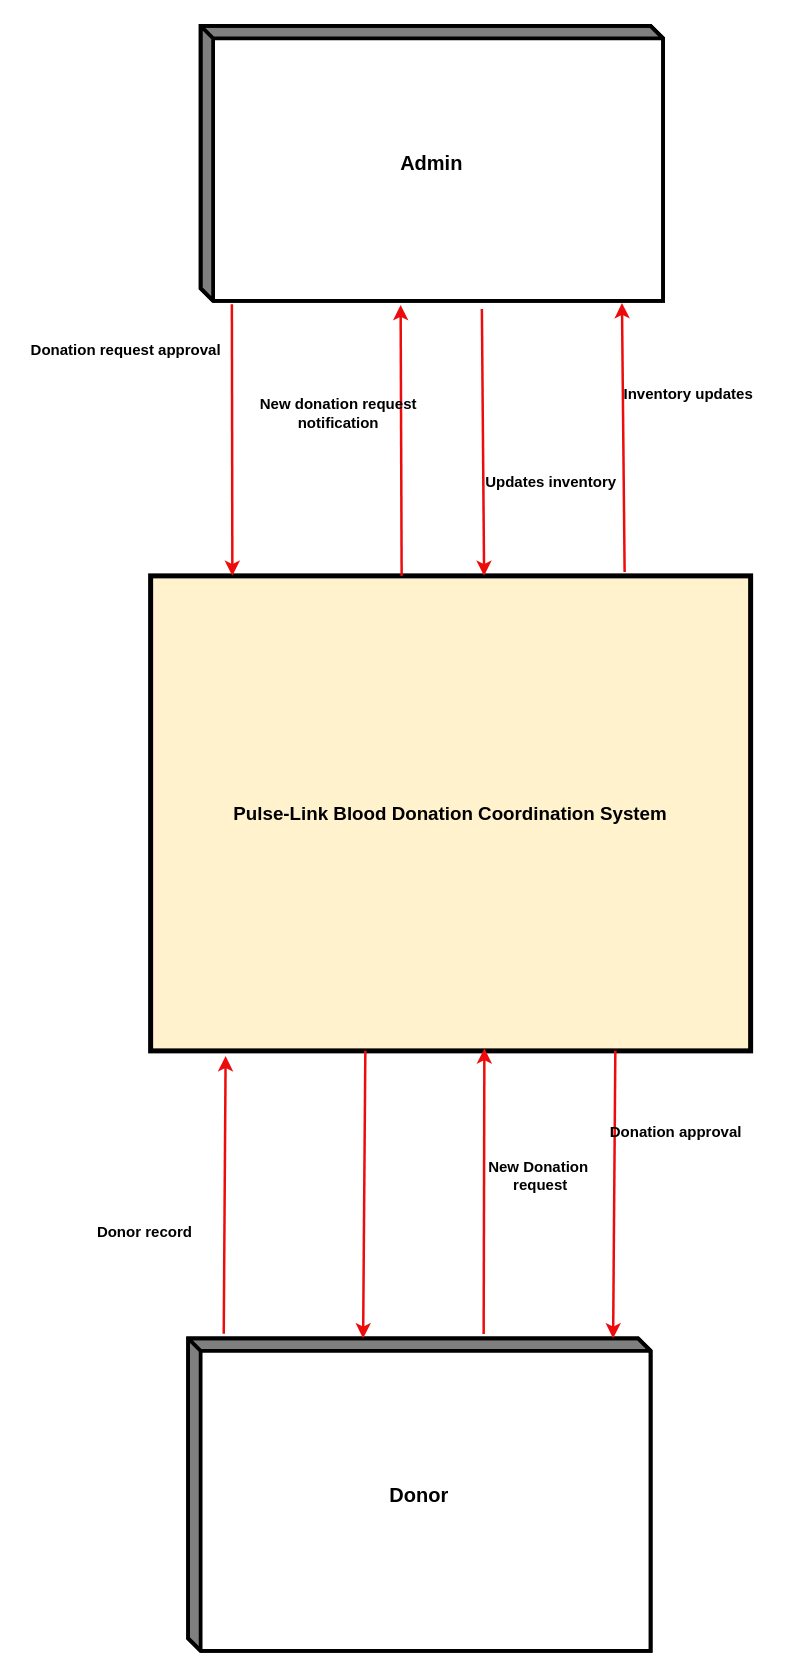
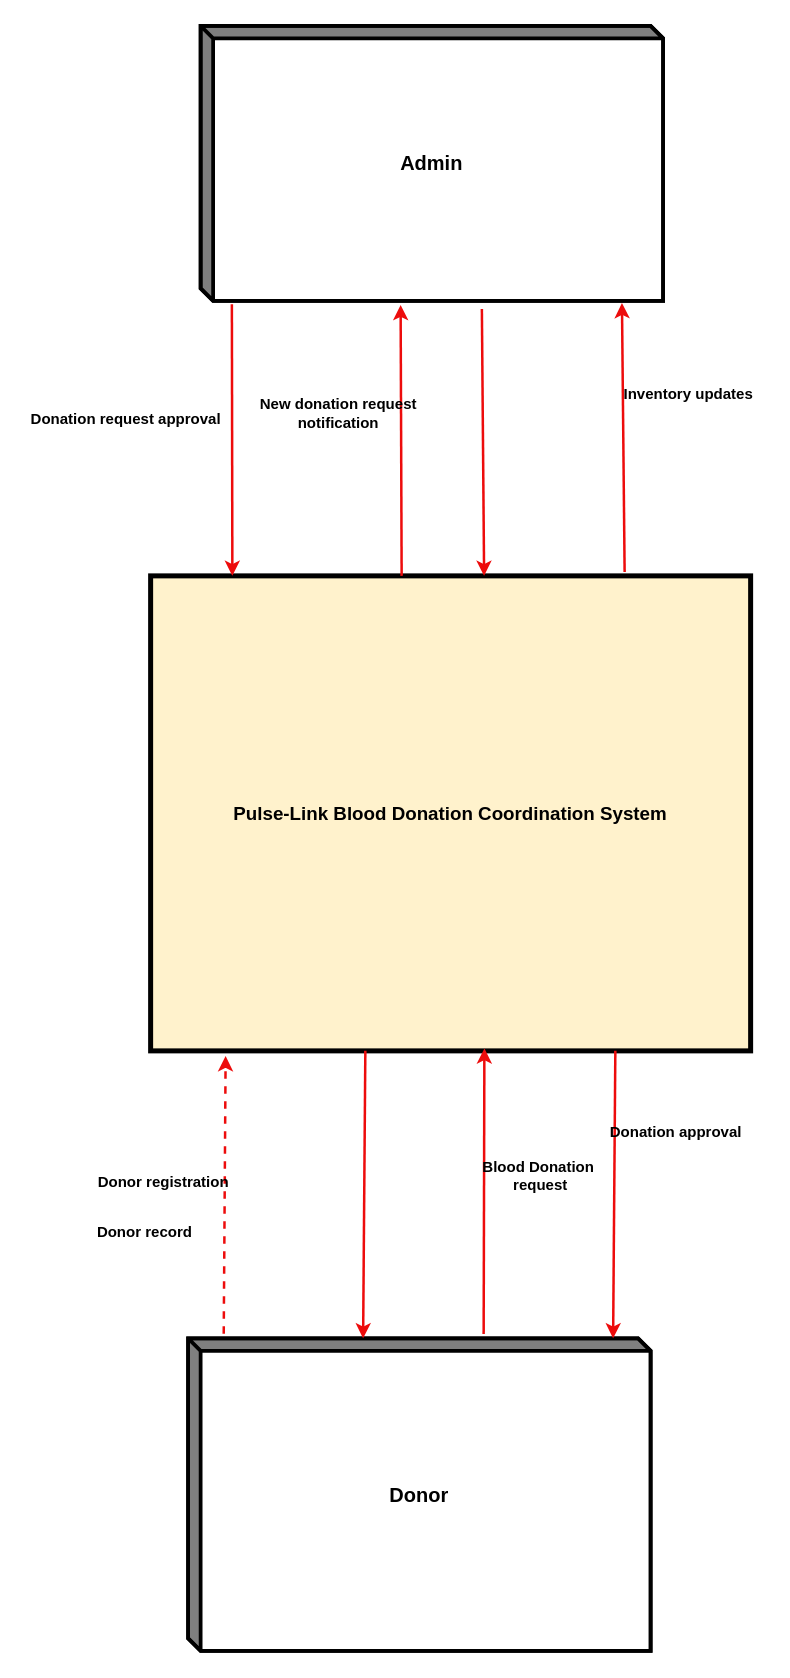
node "Donation request approval": moved (126, 351) -> (126, 419)
node "Updates inventory": removed
node "New Donation request": label "New Donation request" -> "Blood Donation request"
node "Donor registration": added
edge "Donor" -> "Pulse-Link Blood Donation Coordination System": style solid -> dashed
